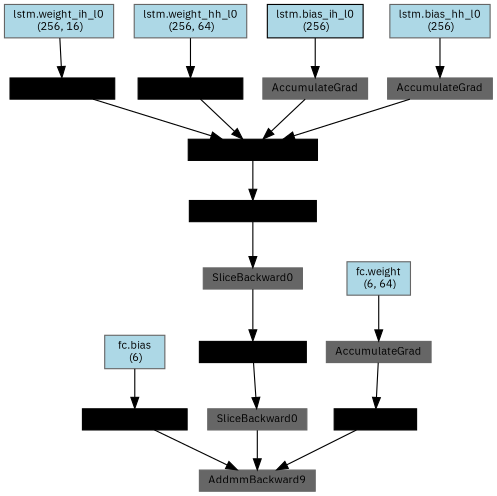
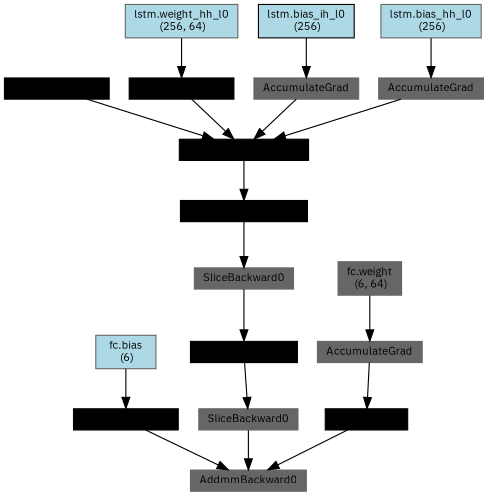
node "lstm.weight_ih_l0 (256, 16)": removed
node "fc.weight (6, 64)": fillcolor lightblue -> gray40
node "AddmmBackward9": label "AddmmBackward9" -> "AddmmBackward0"
